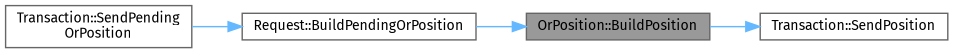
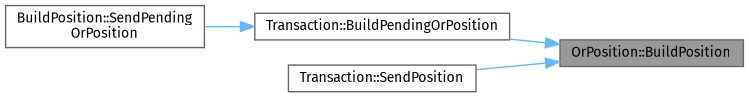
node "Transaction::SendPending OrPosition": label "Transaction::SendPending OrPosition" -> "BuildPosition::SendPending OrPosition"
node "Request::BuildPendingOrPosition": label "Request::BuildPendingOrPosition" -> "Transaction::BuildPendingOrPosition"
edge "OrPosition::BuildPosition" -> "Transaction::SendPosition": reversed
